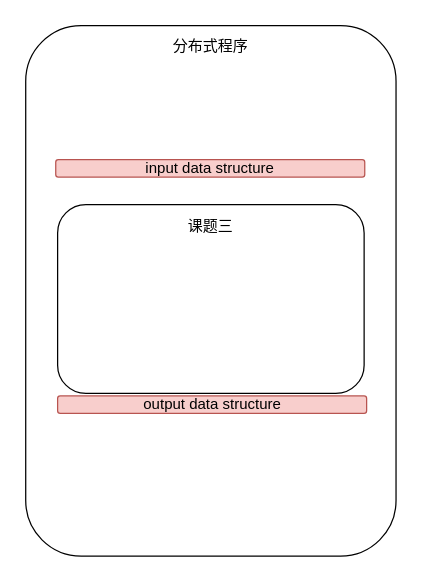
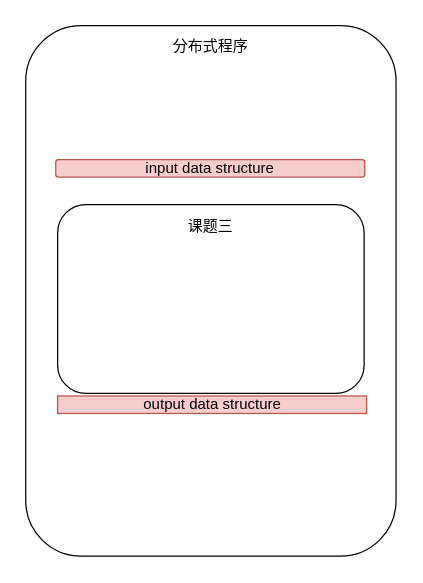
node "output data structure": shape rounded rectangle -> rectangle
